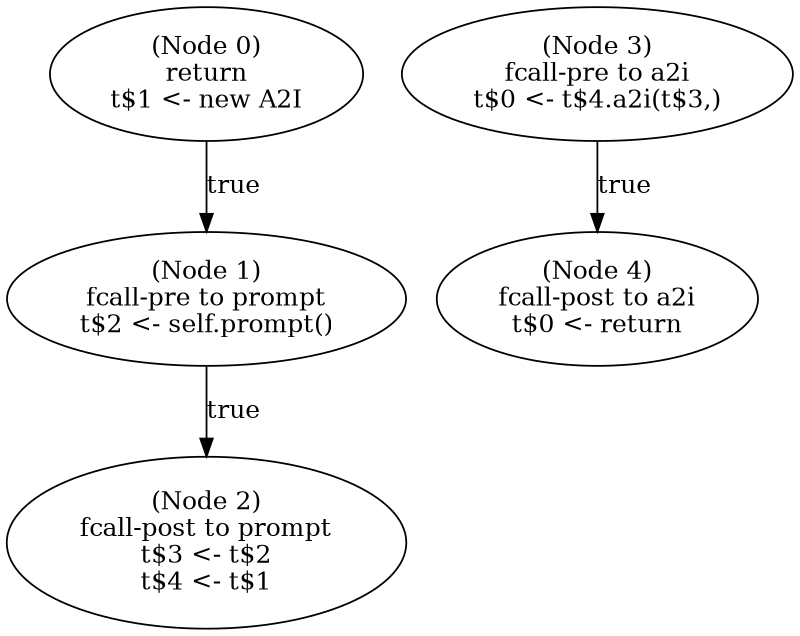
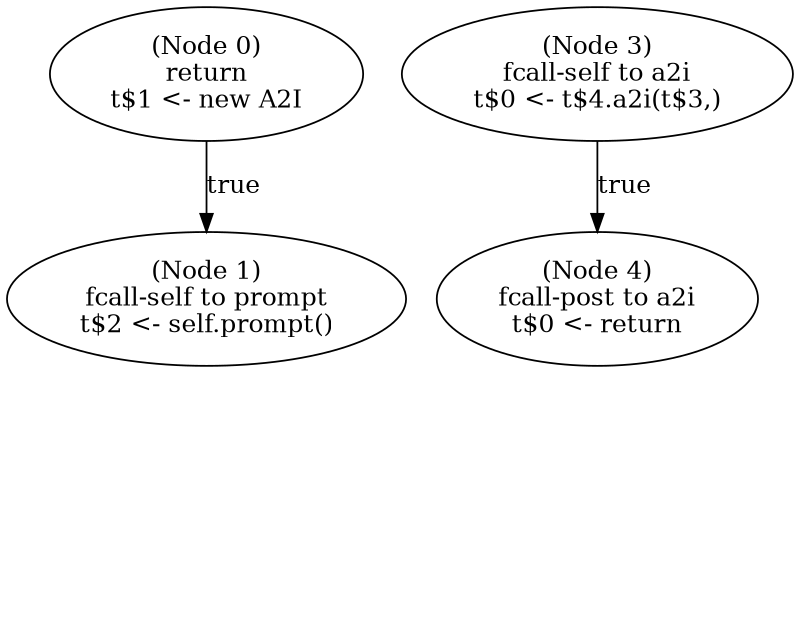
node "(Node 3) fcall-pre to a2i t$0 <- t$4.a2i(t$3,)": label "(Node 3) fcall-pre to a2i t$0 <- t$4.a2i(t$3,)" -> "(Node 3) fcall-self to a2i t$0 <- t$4.a2i(t$3,)"
node "(Node 1) fcall-pre to prompt t$2 <- self.prompt()": label "(Node 1) fcall-pre to prompt t$2 <- self.prompt()" -> "(Node 1) fcall-self to prompt t$2 <- self.prompt()"
node "(Node 2) fcall-post to prompt t$3 <- t$2 t$4 <- t$1": removed
